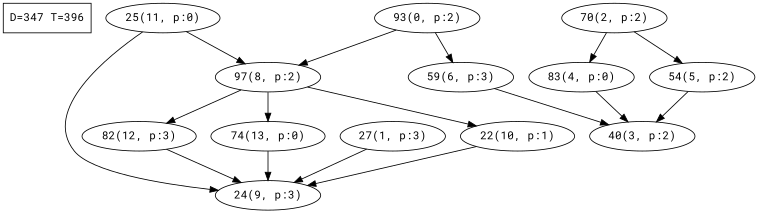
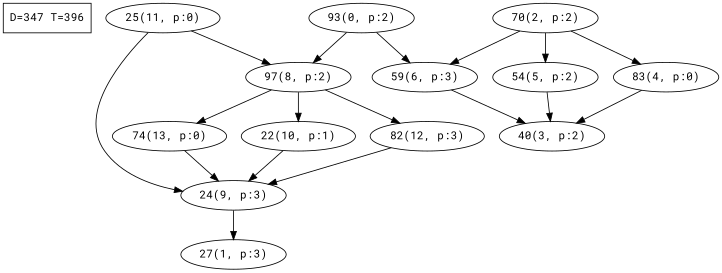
edge "70(2, p:2)" -> "59(6, p:3)": added
edge "27(1, p:3)" -> "24(9, p:3)": reversed
